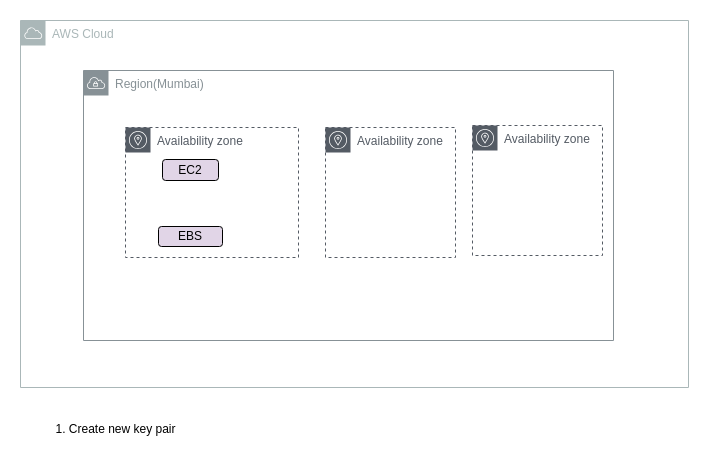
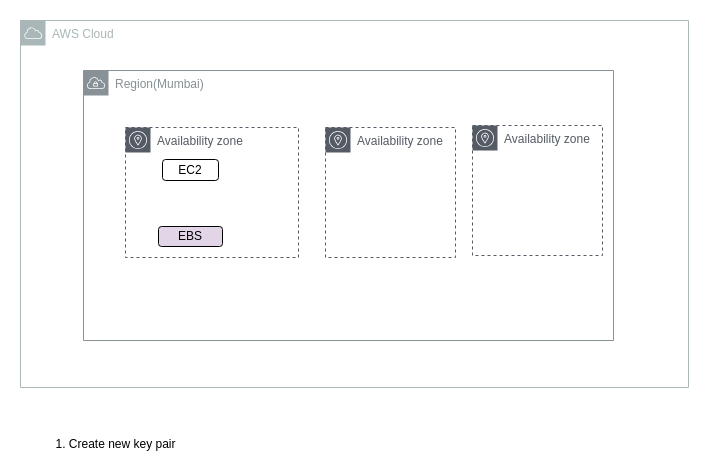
node "EC2": fillcolor #e1d5e7 -> #ffffff
node "1. Create new key pair": moved (116, 430) -> (116, 445)
